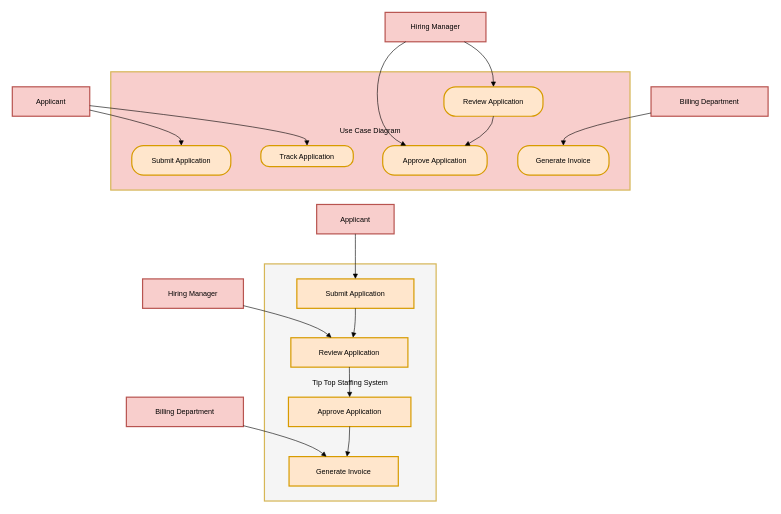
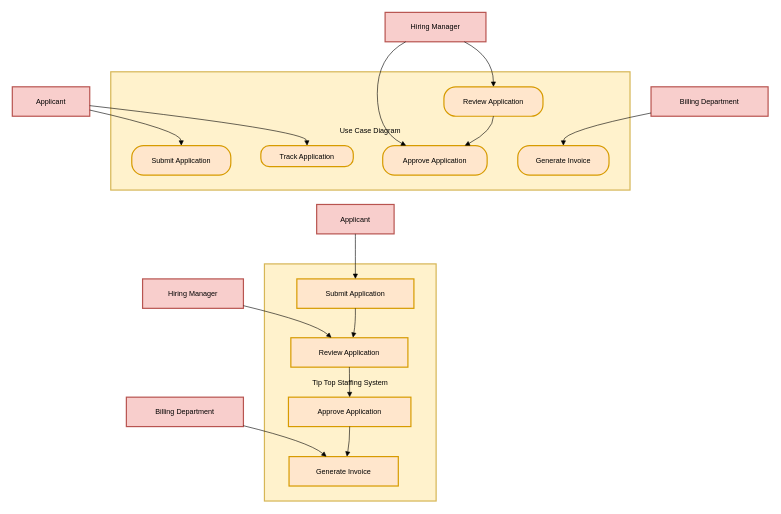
node "Use Case Diagram": fillcolor #f8cecc -> #fff2cc
node "Tip Top Staffing System": fillcolor #f5f5f5 -> #fff2cc
